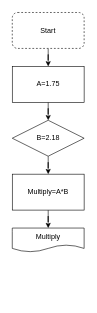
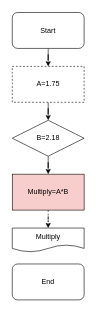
node "Start": style dashed -> solid
node "A=1.75": style solid -> dashed
node "Multiply=A*B": fillcolor #ffffff -> #f8cecc
edge "Multiply=A*B" -> "Multiply": style solid -> dashed
node "End": added
